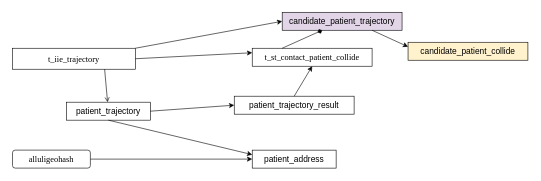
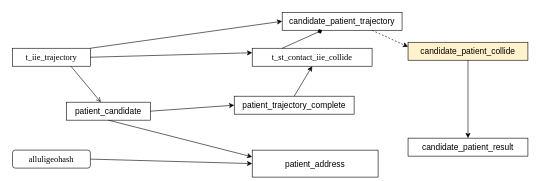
node "candidate_patient_trajectory": fillcolor #e1d5e7 -> #ffffff
edge "candidate_patient_trajectory" -> "candidate_patient_collide": style solid -> dashed
node "t_st_contact_patient_collide": label "t_st_contact_patient_collide" -> "t_st_contact_iie_collide"
node "t_iie_trajectory": size 123x21 -> 78x18
node "patient_trajectory_result": label "patient_trajectory_result" -> "patient_trajectory_complete"
node "patient_trajectory": label "patient_trajectory" -> "patient_candidate"
edge "candidate_patient_collide" -> "candidate_patient_result": added
node "candidate_patient_result": added
node "patient_address": size 84x18 -> 126x27
